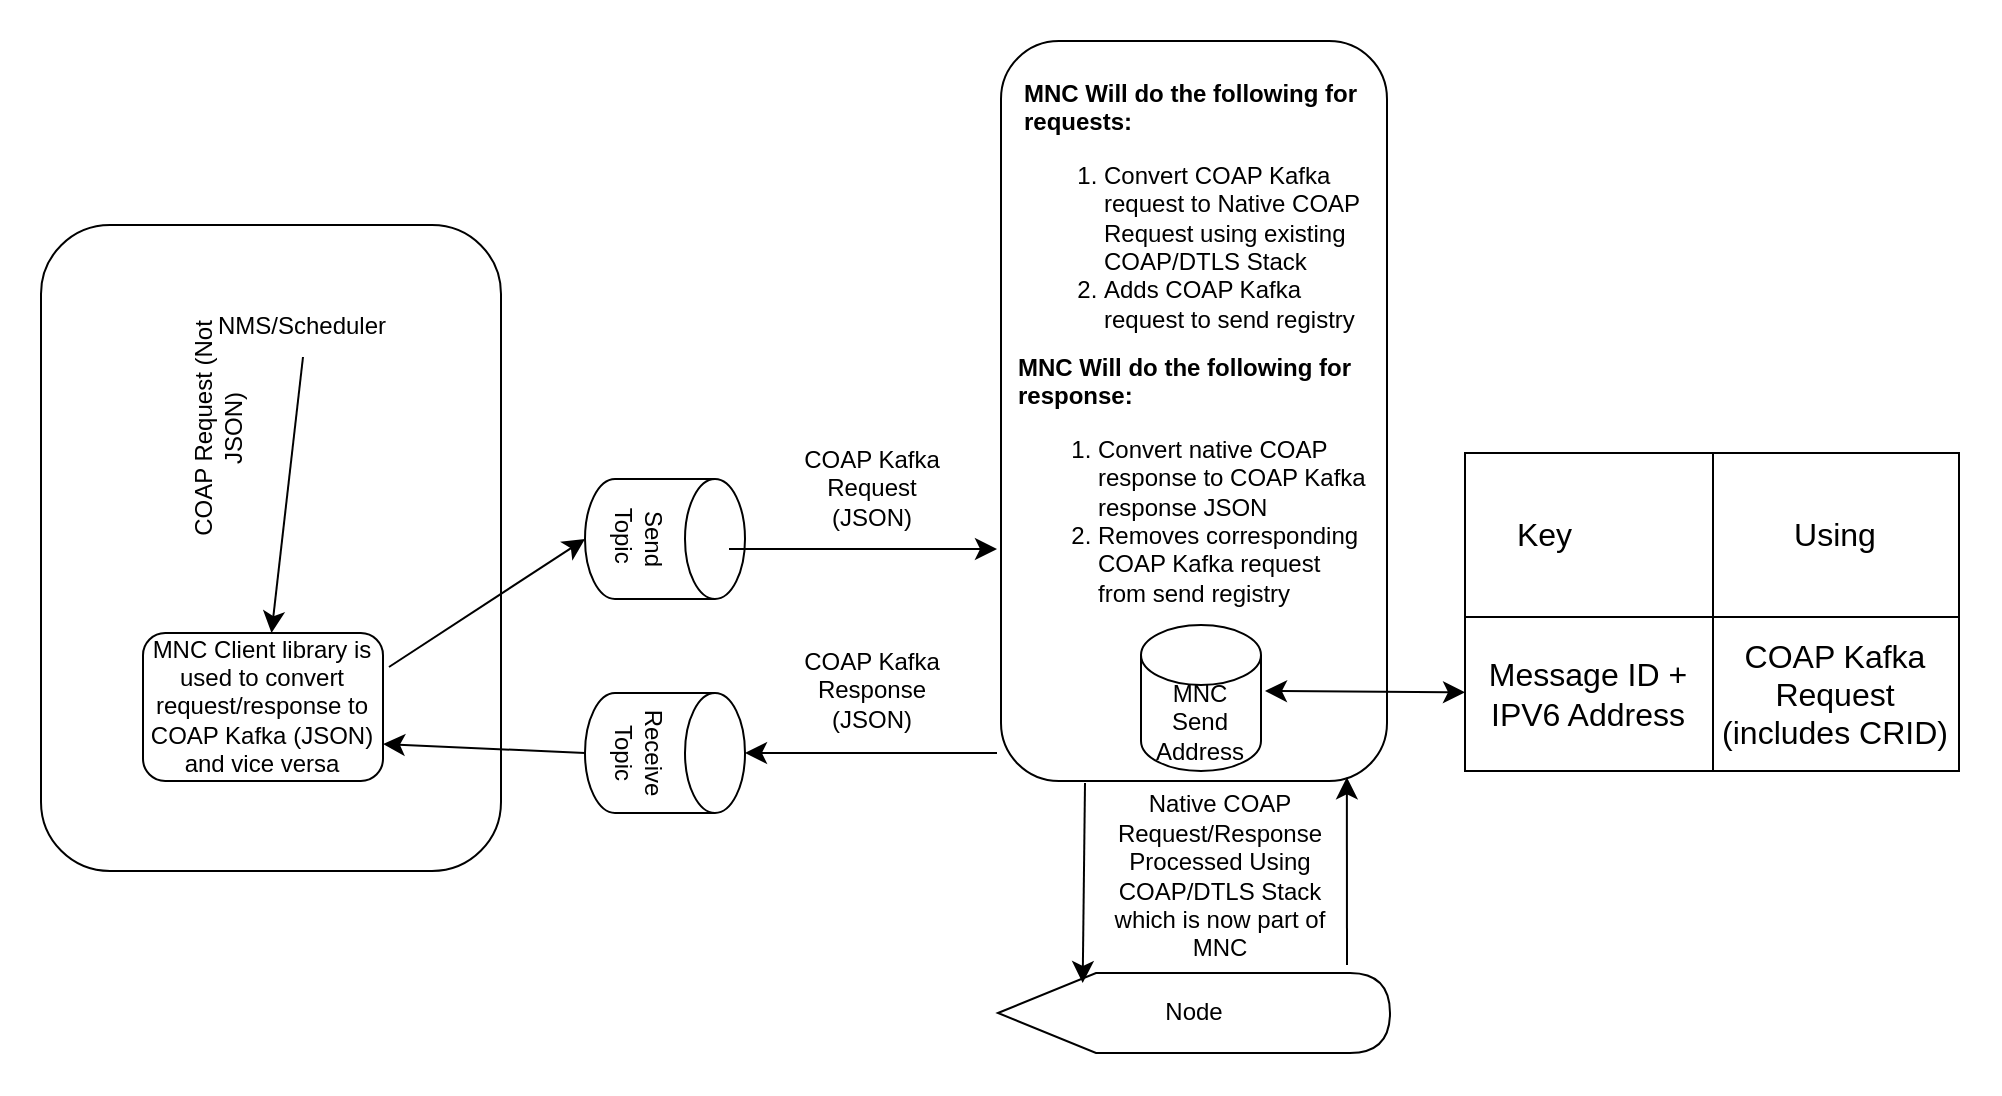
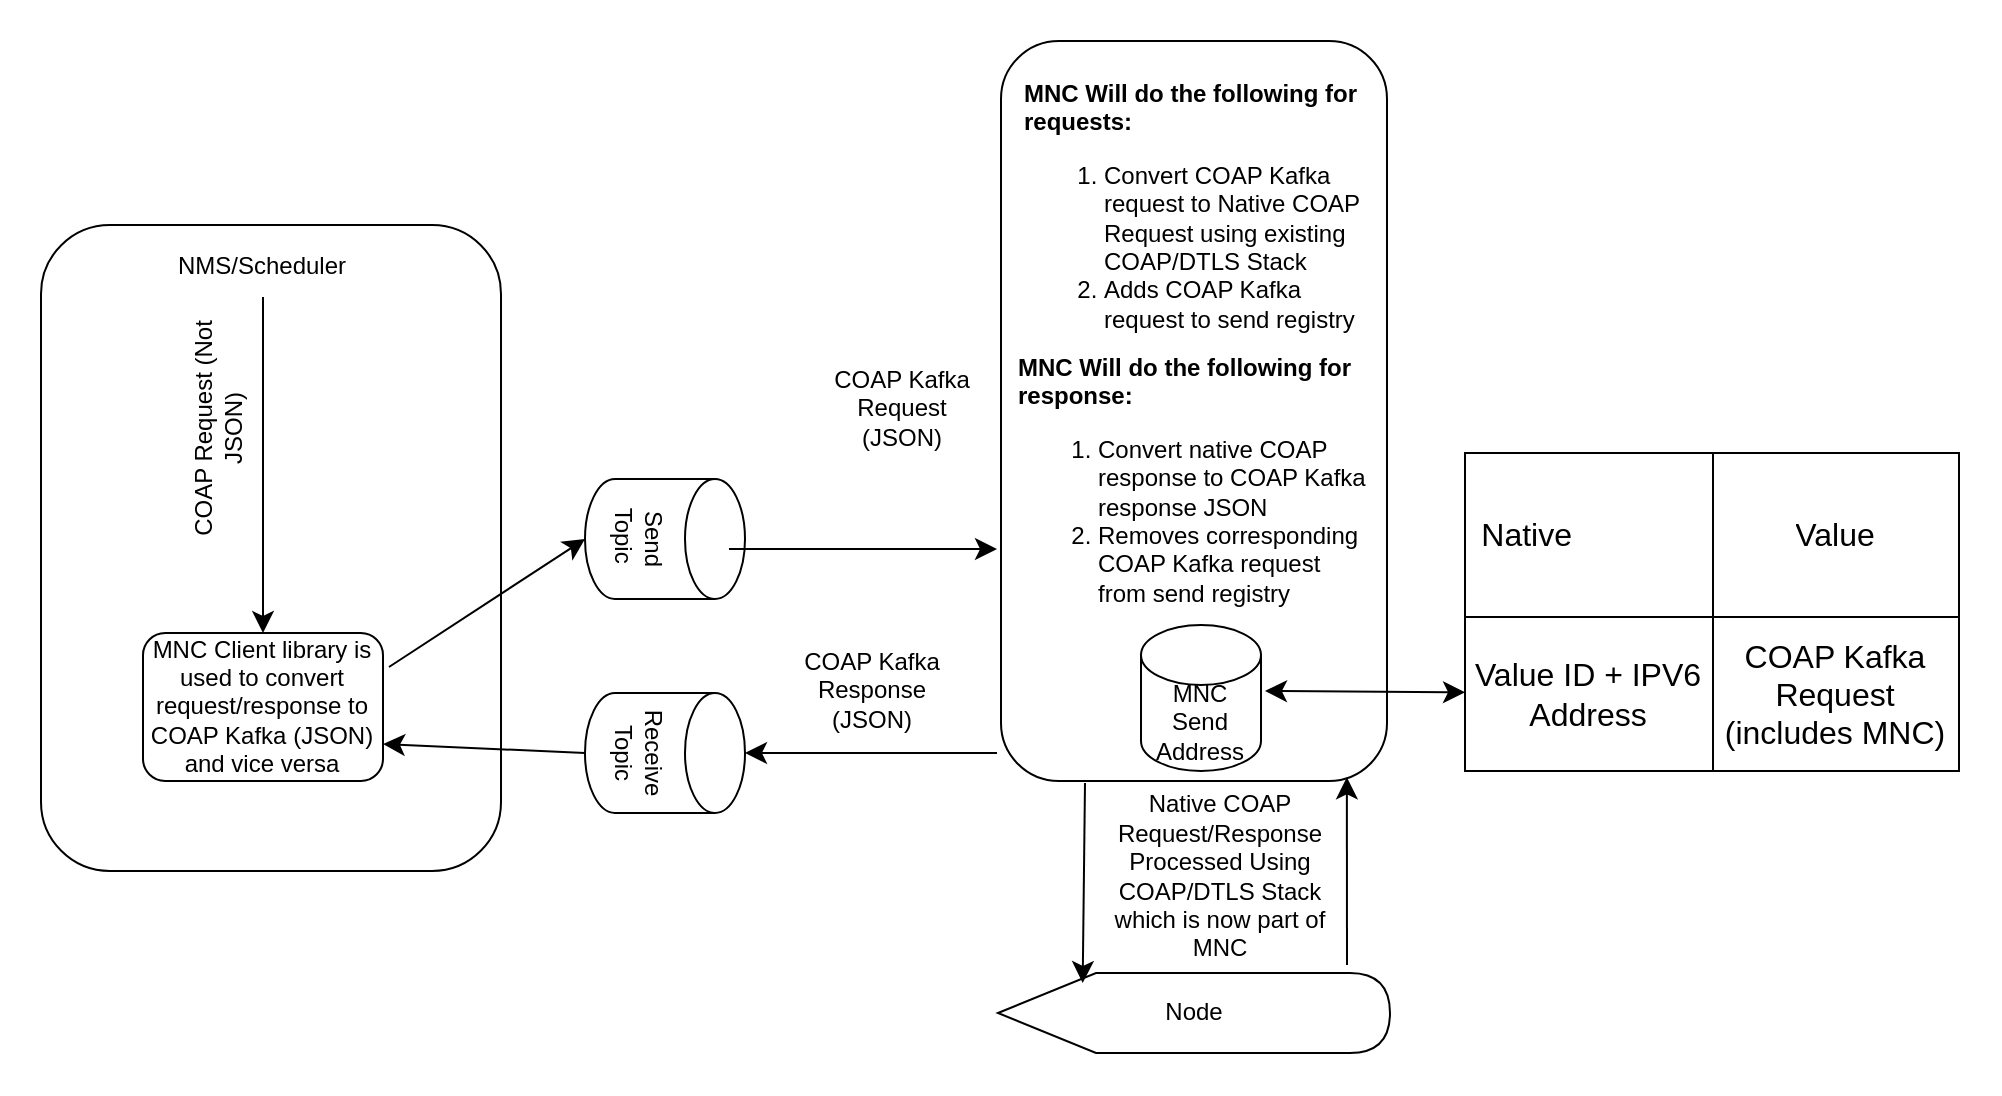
node "NMS/Scheduler": moved (303, 327) -> (263, 267)
node "COAP Kafka Request (JSON)": moved (873, 488) -> (903, 408)
node "Key": label "Key" -> "Native"
node "Using": label "Using" -> "Value"
node "Message ID + IPV6 Address": label "Message ID + IPV6 Address" -> "Value ID + IPV6 Address"
node "COAP Kafka Request (includes CRID)": label "COAP Kafka Request (includes CRID)" -> "COAP Kafka Request (includes MNC)"
